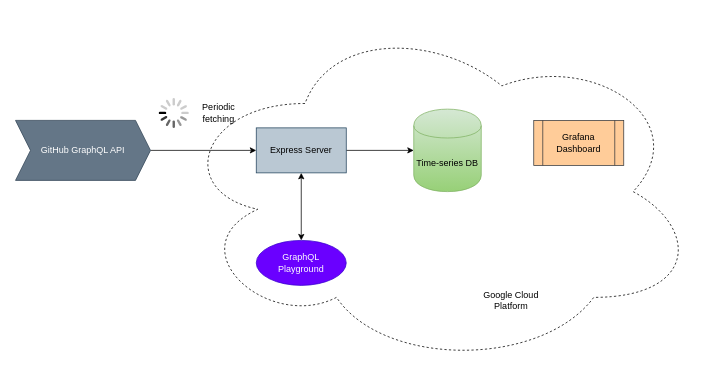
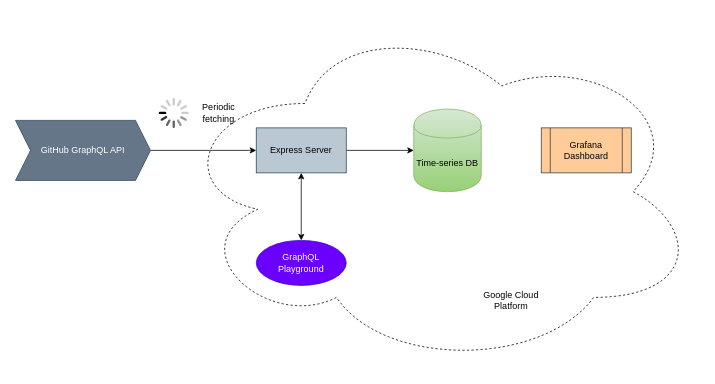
node "Grafana Dashboard": moved (579, 143) -> (586, 150)
